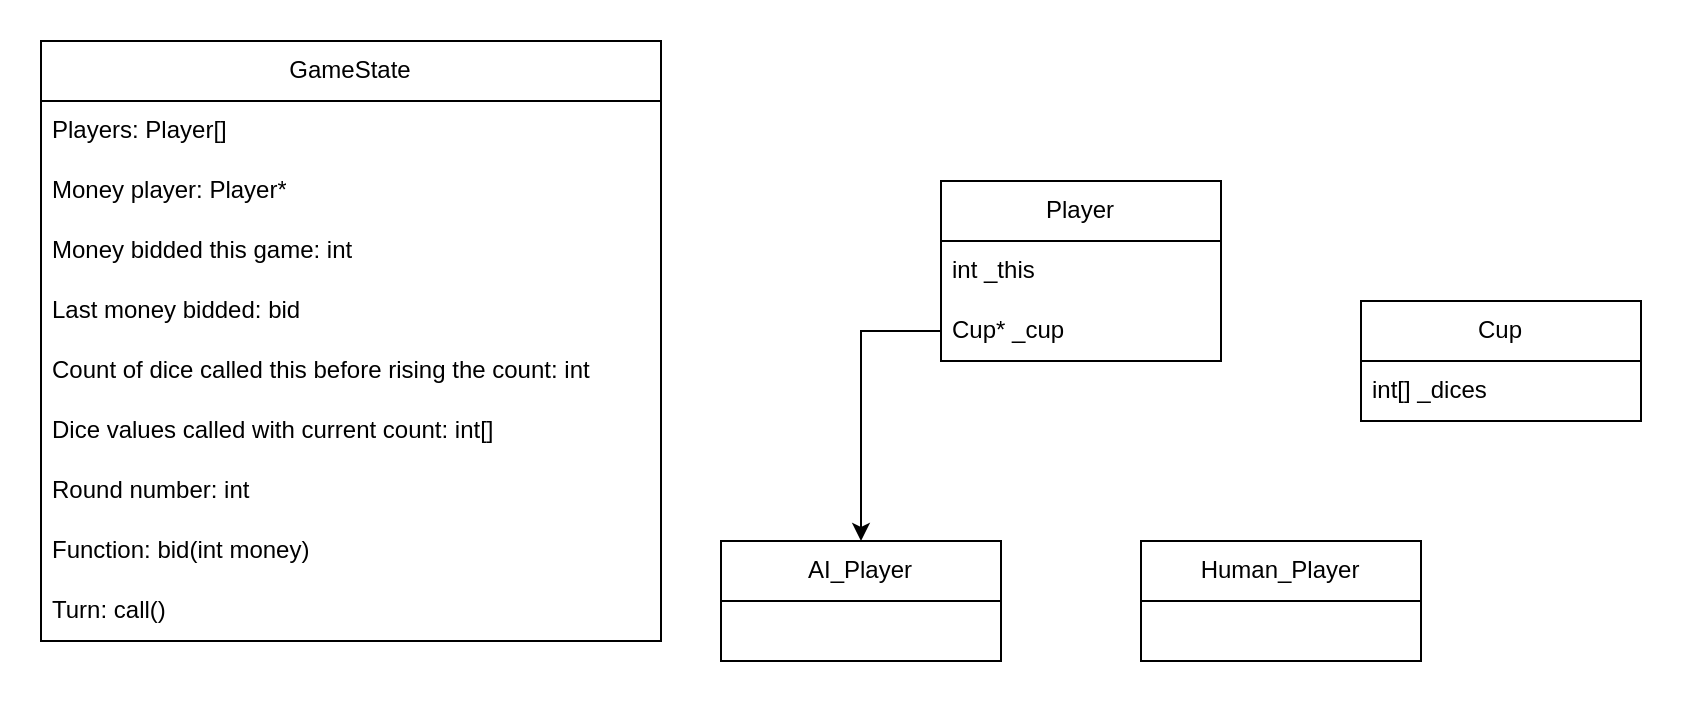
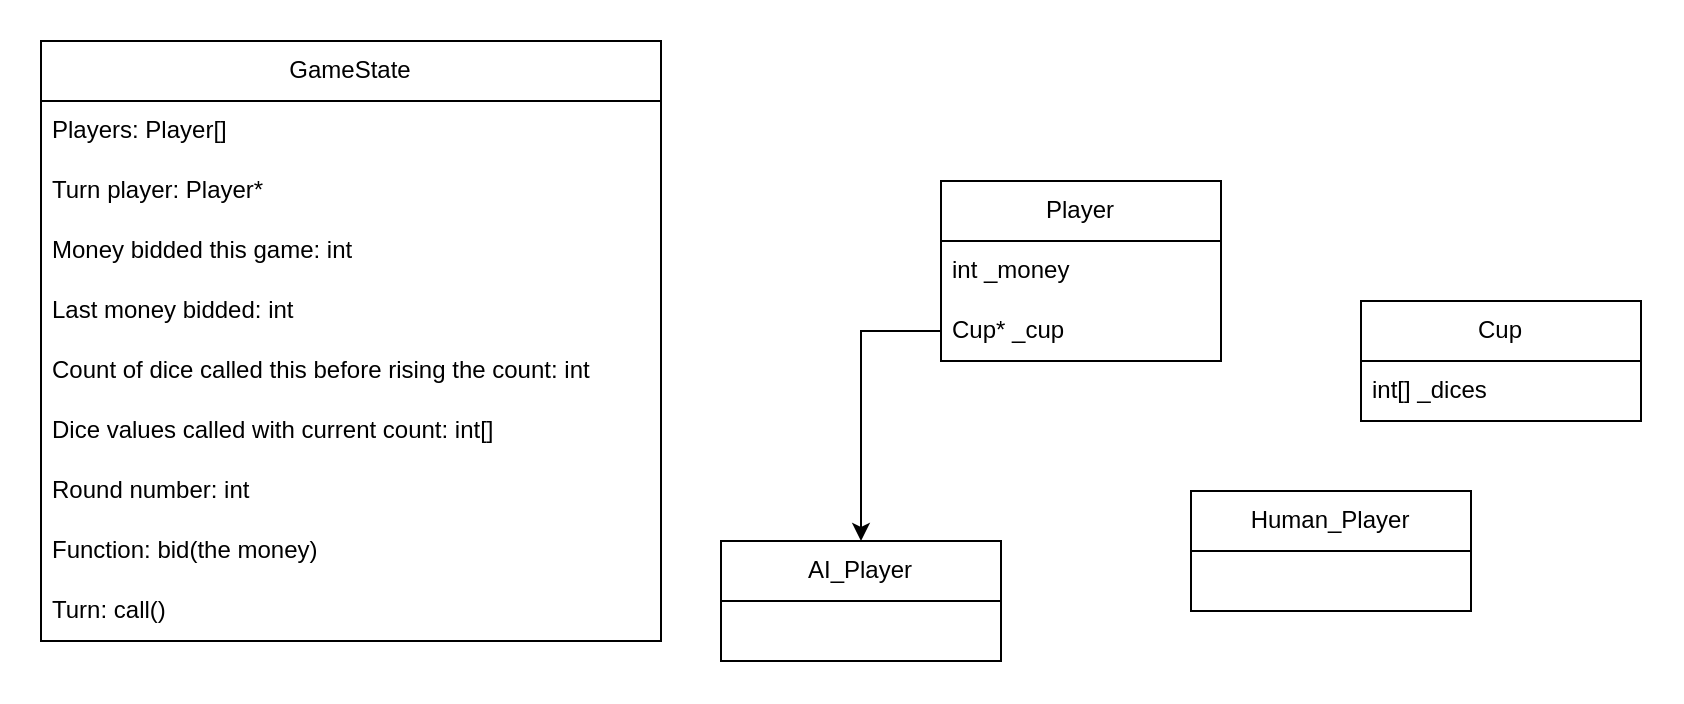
node "Money player: Player*": label "Money player: Player*" -> "Turn player: Player*"
node "int _this": label "int _this" -> "int _money"
node "Last money bidded: bid": label "Last money bidded: bid" -> "Last money bidded: int"
node "Function: bid(int money)": label "Function: bid(int money)" -> "Function: bid(the money)"
node "Human_Player": moved (1281, 601) -> (1331, 551)
